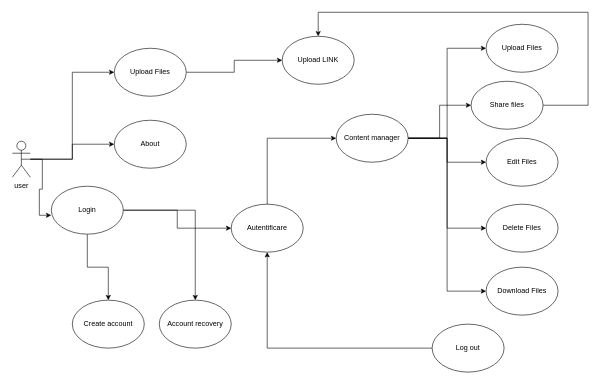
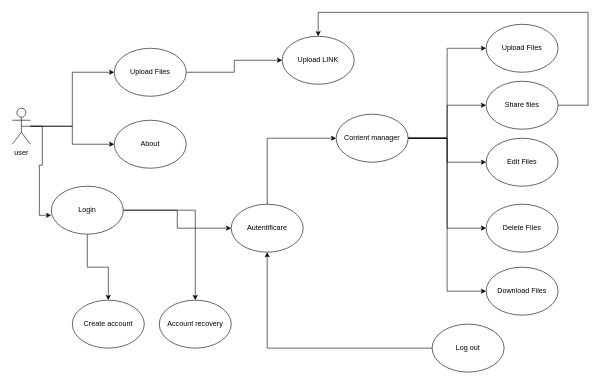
node "Share files": moved (507, 105) -> (522, 105)
node "user": moved (21, 159) -> (21, 126)
